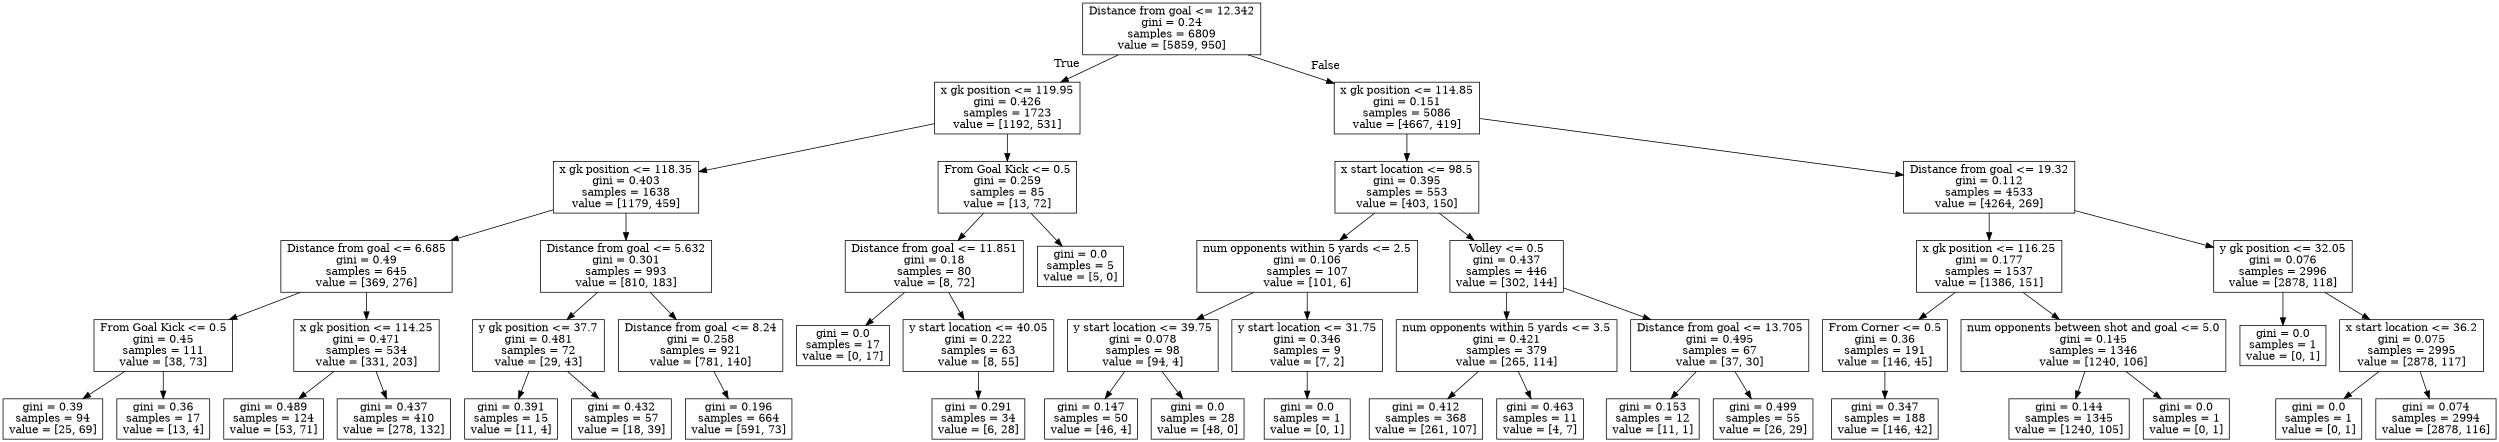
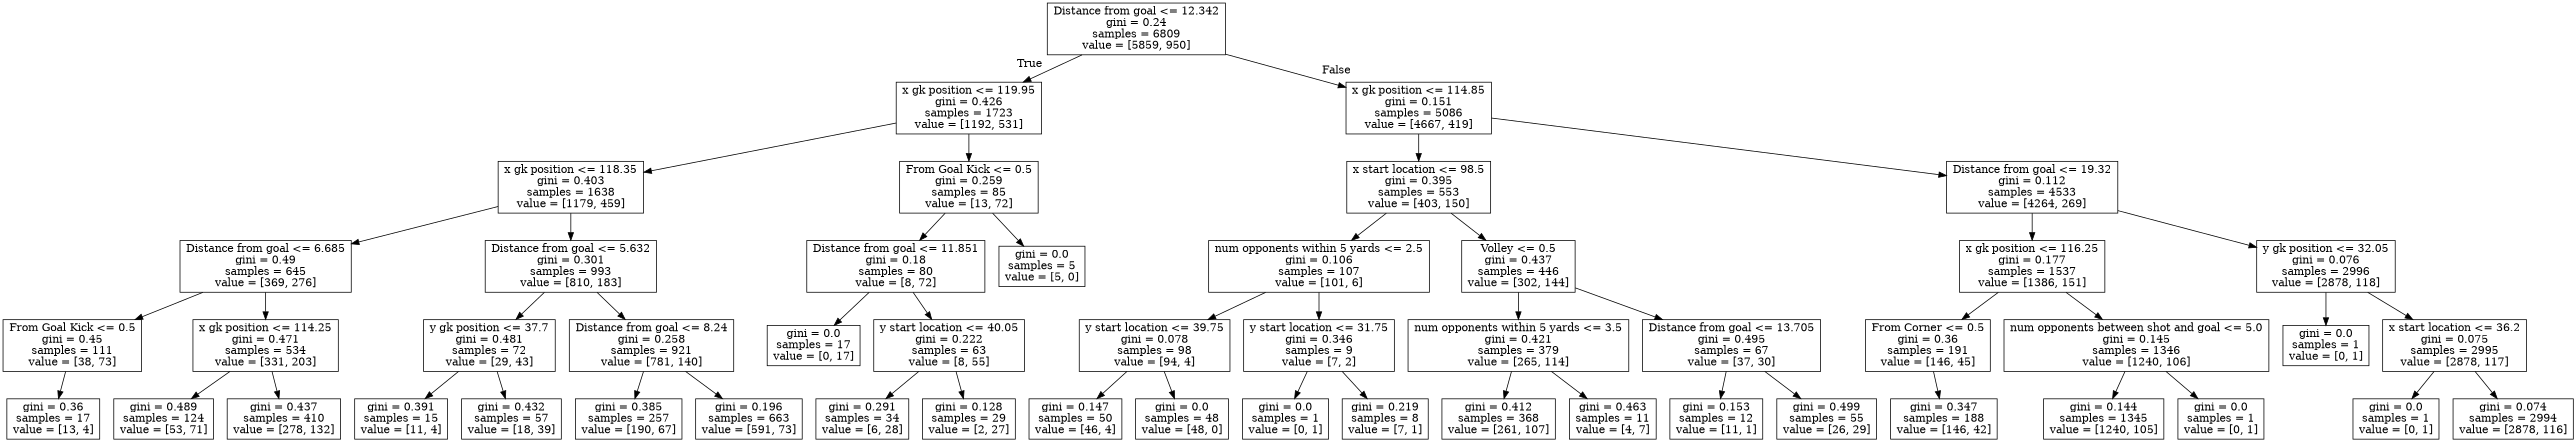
node "gini = 0.39 samples = 94 value = [25, 69]": removed
node "gini = 0.385 samples = 257 value = [190, 67]": added
node "gini = 0.196 samples = 664 value = [591, 73]": label "gini = 0.196 samples = 664 value = [591, 73]" -> "gini = 0.196 samples = 663 value = [591, 73]"
node "gini = 0.128 samples = 29 value = [2, 27]": added
node "gini = 0.0 samples = 28 value = [48, 0]": label "gini = 0.0 samples = 28 value = [48, 0]" -> "gini = 0.0 samples = 48 value = [48, 0]"
node "gini = 0.219 samples = 8 value = [7, 1]": added
